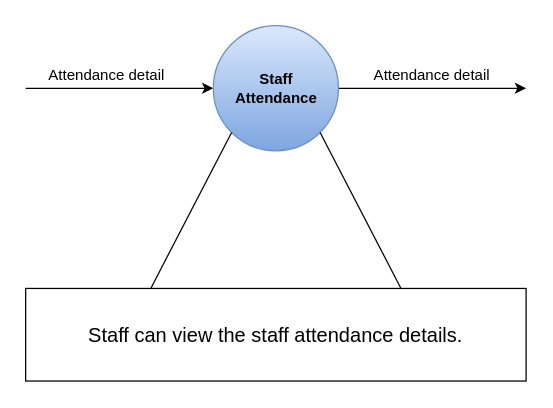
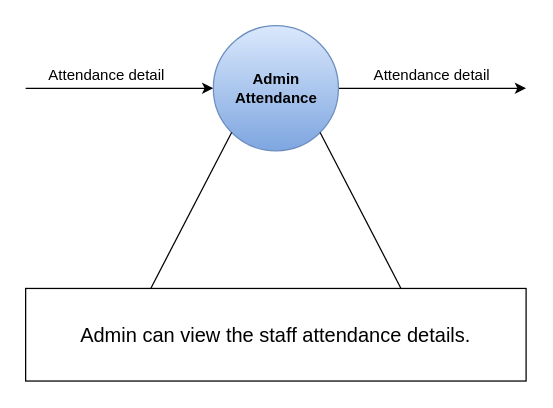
node "Staff Attendance": label "Staff Attendance" -> "Admin Attendance"
node "Staff can view the staff attendance details.": label "Staff can view the staff attendance details." -> "Admin can view the staff attendance details."
